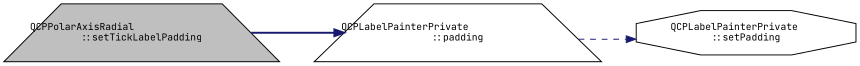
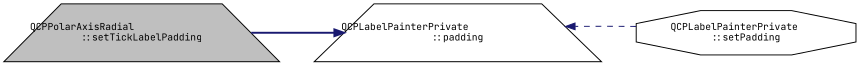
edge "QCPLabelPainterPrivate ::padding" -> "QCPLabelPainterPrivate ::setPadding": reversed
